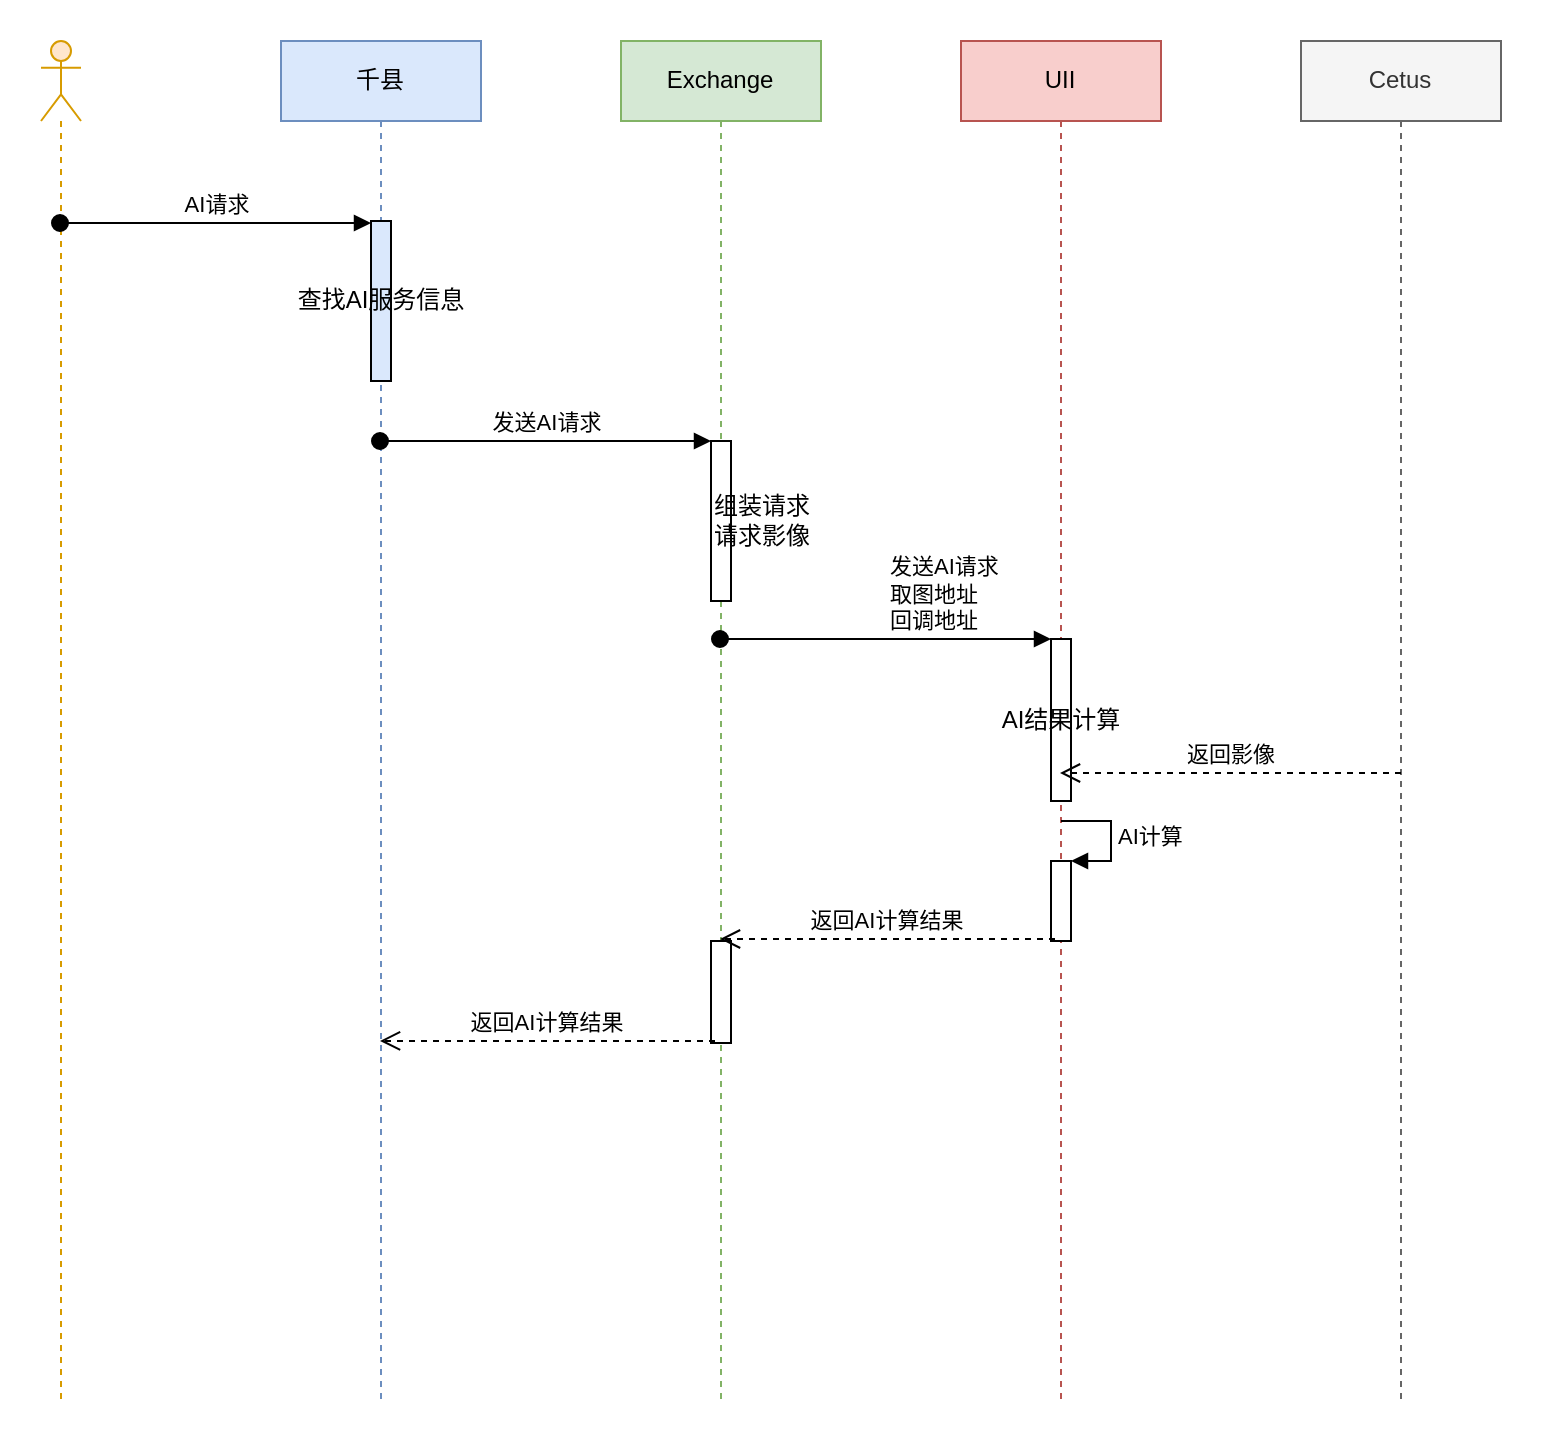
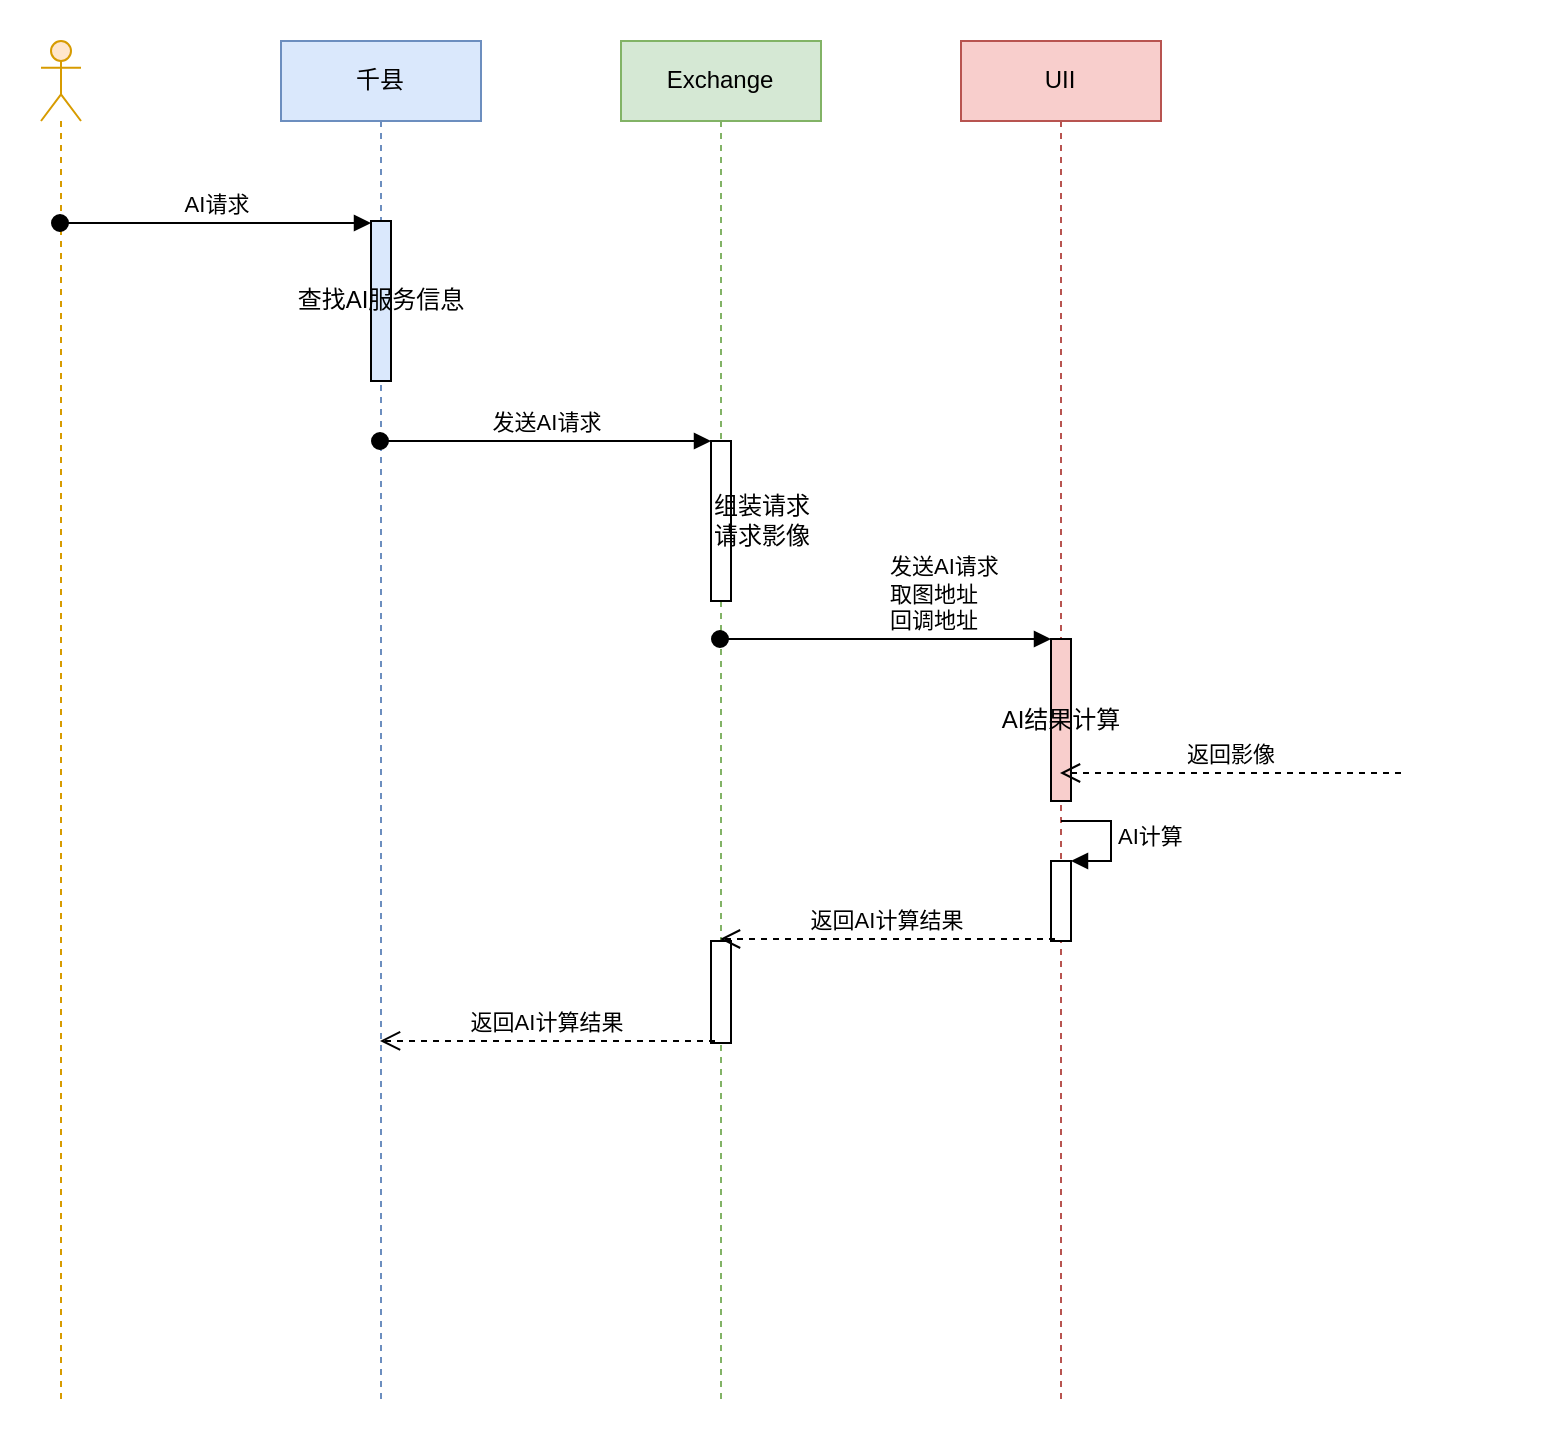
node "AI结果计算": fillcolor #ffffff -> #f8cecc
node "Cetus": removed
